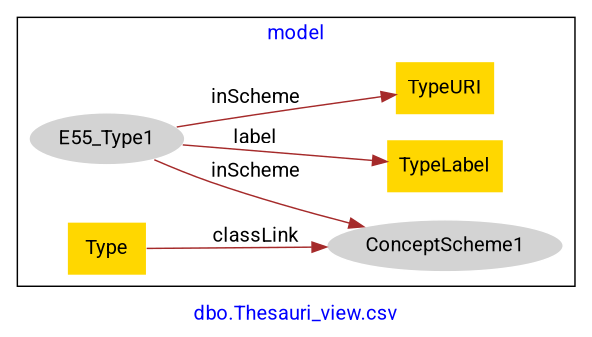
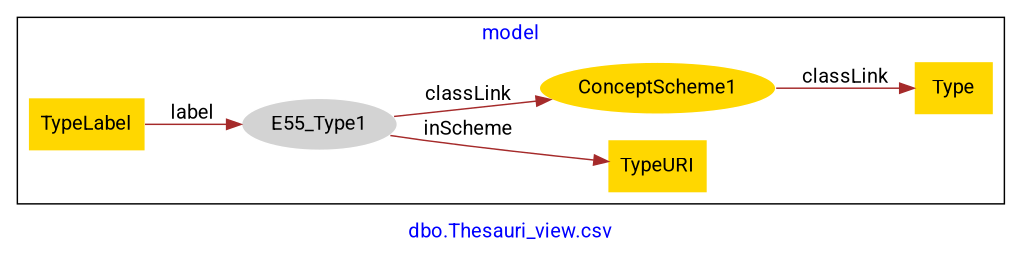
edge "E55_Type1" -> "TypeLabel": reversed
edge "E55_Type1" -> "ConceptScheme1": label "inScheme" -> "classLink"
node "ConceptScheme1": fillcolor lightgray -> gold
edge "Type" -> "ConceptScheme1": reversed
